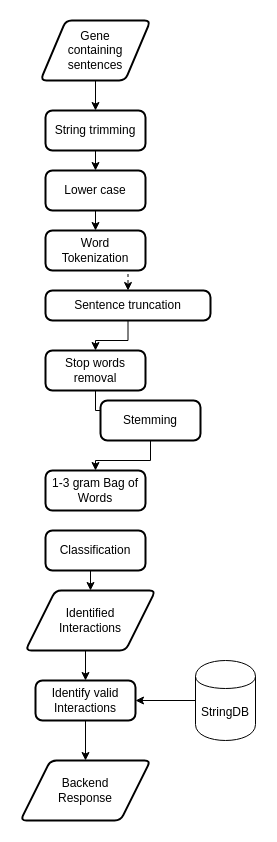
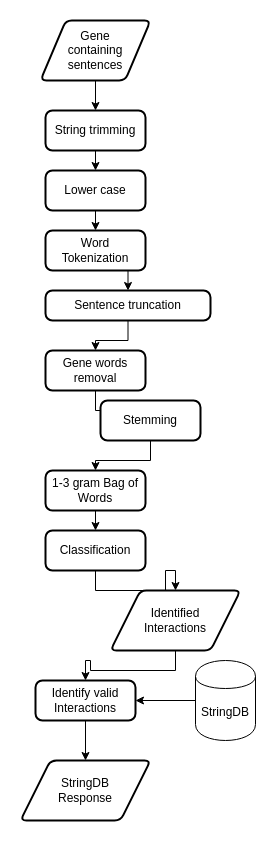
edge "Word Tokenization" -> "Sentence truncation": style dashed -> solid
node "Stop words removal": label "Stop words removal" -> "Gene words removal"
edge "1-3 gram Bag of Words" -> "Classification": added
node "Identified Interactions": moved (91, 621) -> (176, 621)
node "Backend Response": label "Backend Response" -> "StringDB Response"
